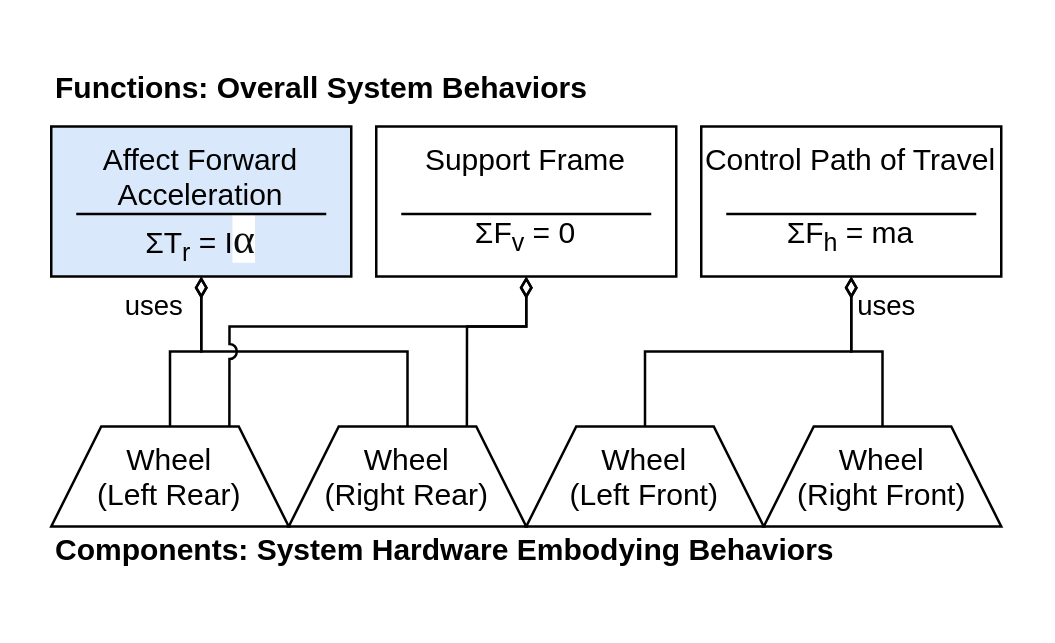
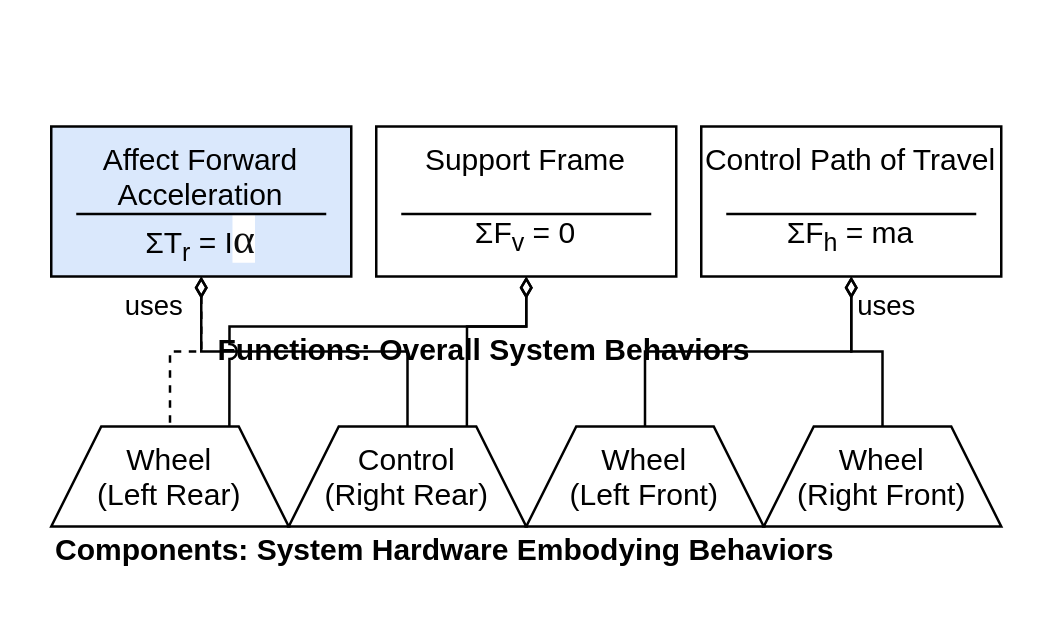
node "Functions: Overall System Behaviors": moved (326, 89) -> (489, 351)
edge "Wheel (Left Rear)" -> "Affect Forward Acceleration ΣTr = Iα": style solid -> dashed
node "Wheel (Right Rear)": label "Wheel (Right Rear)" -> "Control (Right Rear)"
